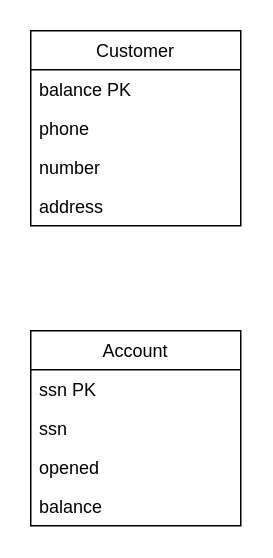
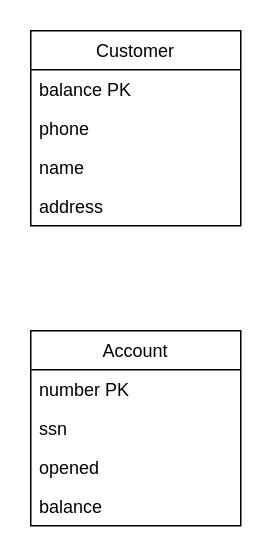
node "number": label "number" -> "name"
node "ssn PK": label "ssn PK" -> "number PK"
